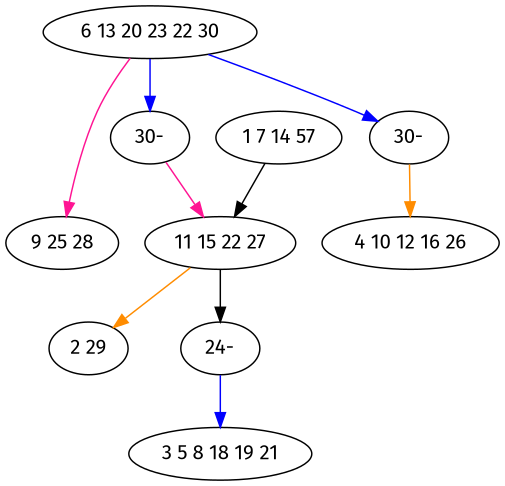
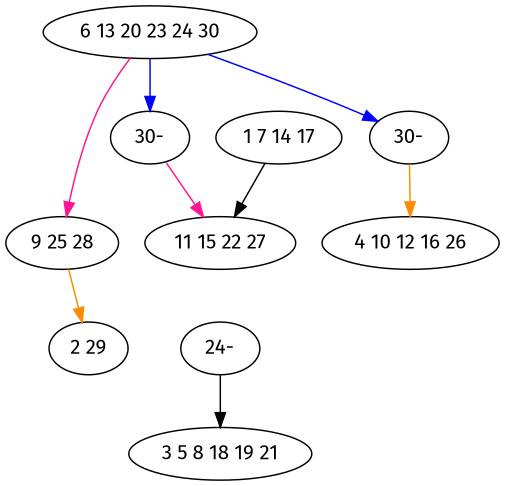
node "6 13 20 23 22 30": label "6 13 20 23 22 30" -> "6 13 20 23 24 30"
node "1 7 14 57": label "1 7 14 57" -> "1 7 14 17"
edge "11 15 22 27" -> "24-": removed
edge "11 15 22 27" -> "2 29": now "9 25 28" -> "2 29"
edge "24-" -> "3 5 8 18 19 21": color blue -> black
